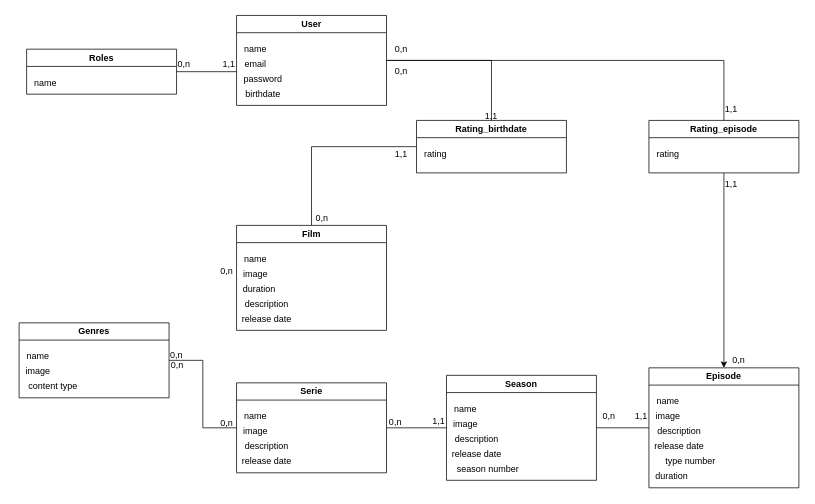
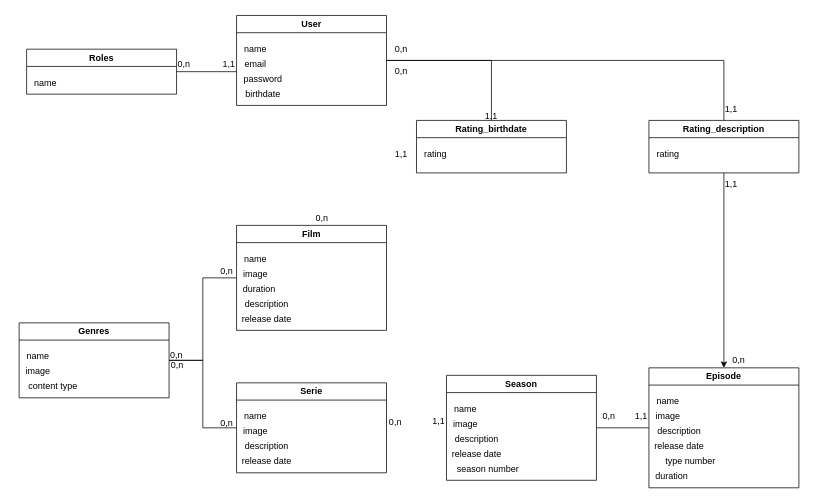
node "Rating_episode": label "Rating_episode" -> "Rating_description"
edge "Rating_birthdate" -- "Film": removed
edge "Film" -- "Genres": added
edge "Serie" -- "Season": removed
